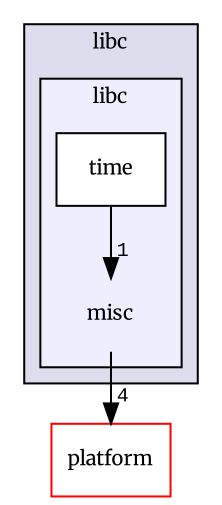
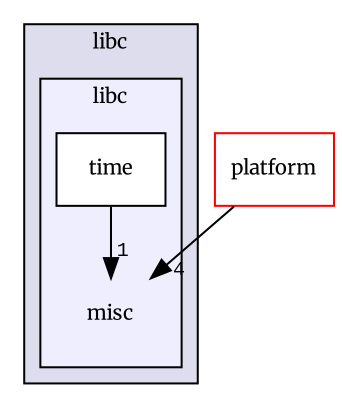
edge "misc" -> "platform": reversed
